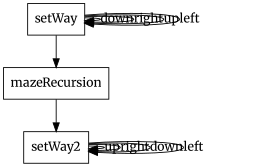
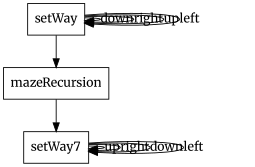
node "setWay2": label "setWay2" -> "setWay7"
